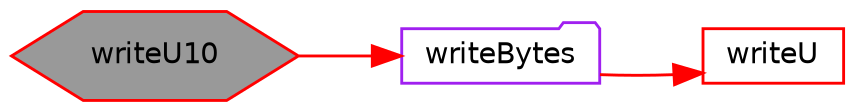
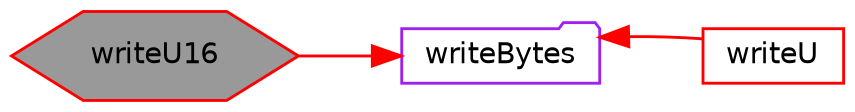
node "writeU10": label "writeU10" -> "writeU16"
edge "writeBytes" -> "writeU": reversed
